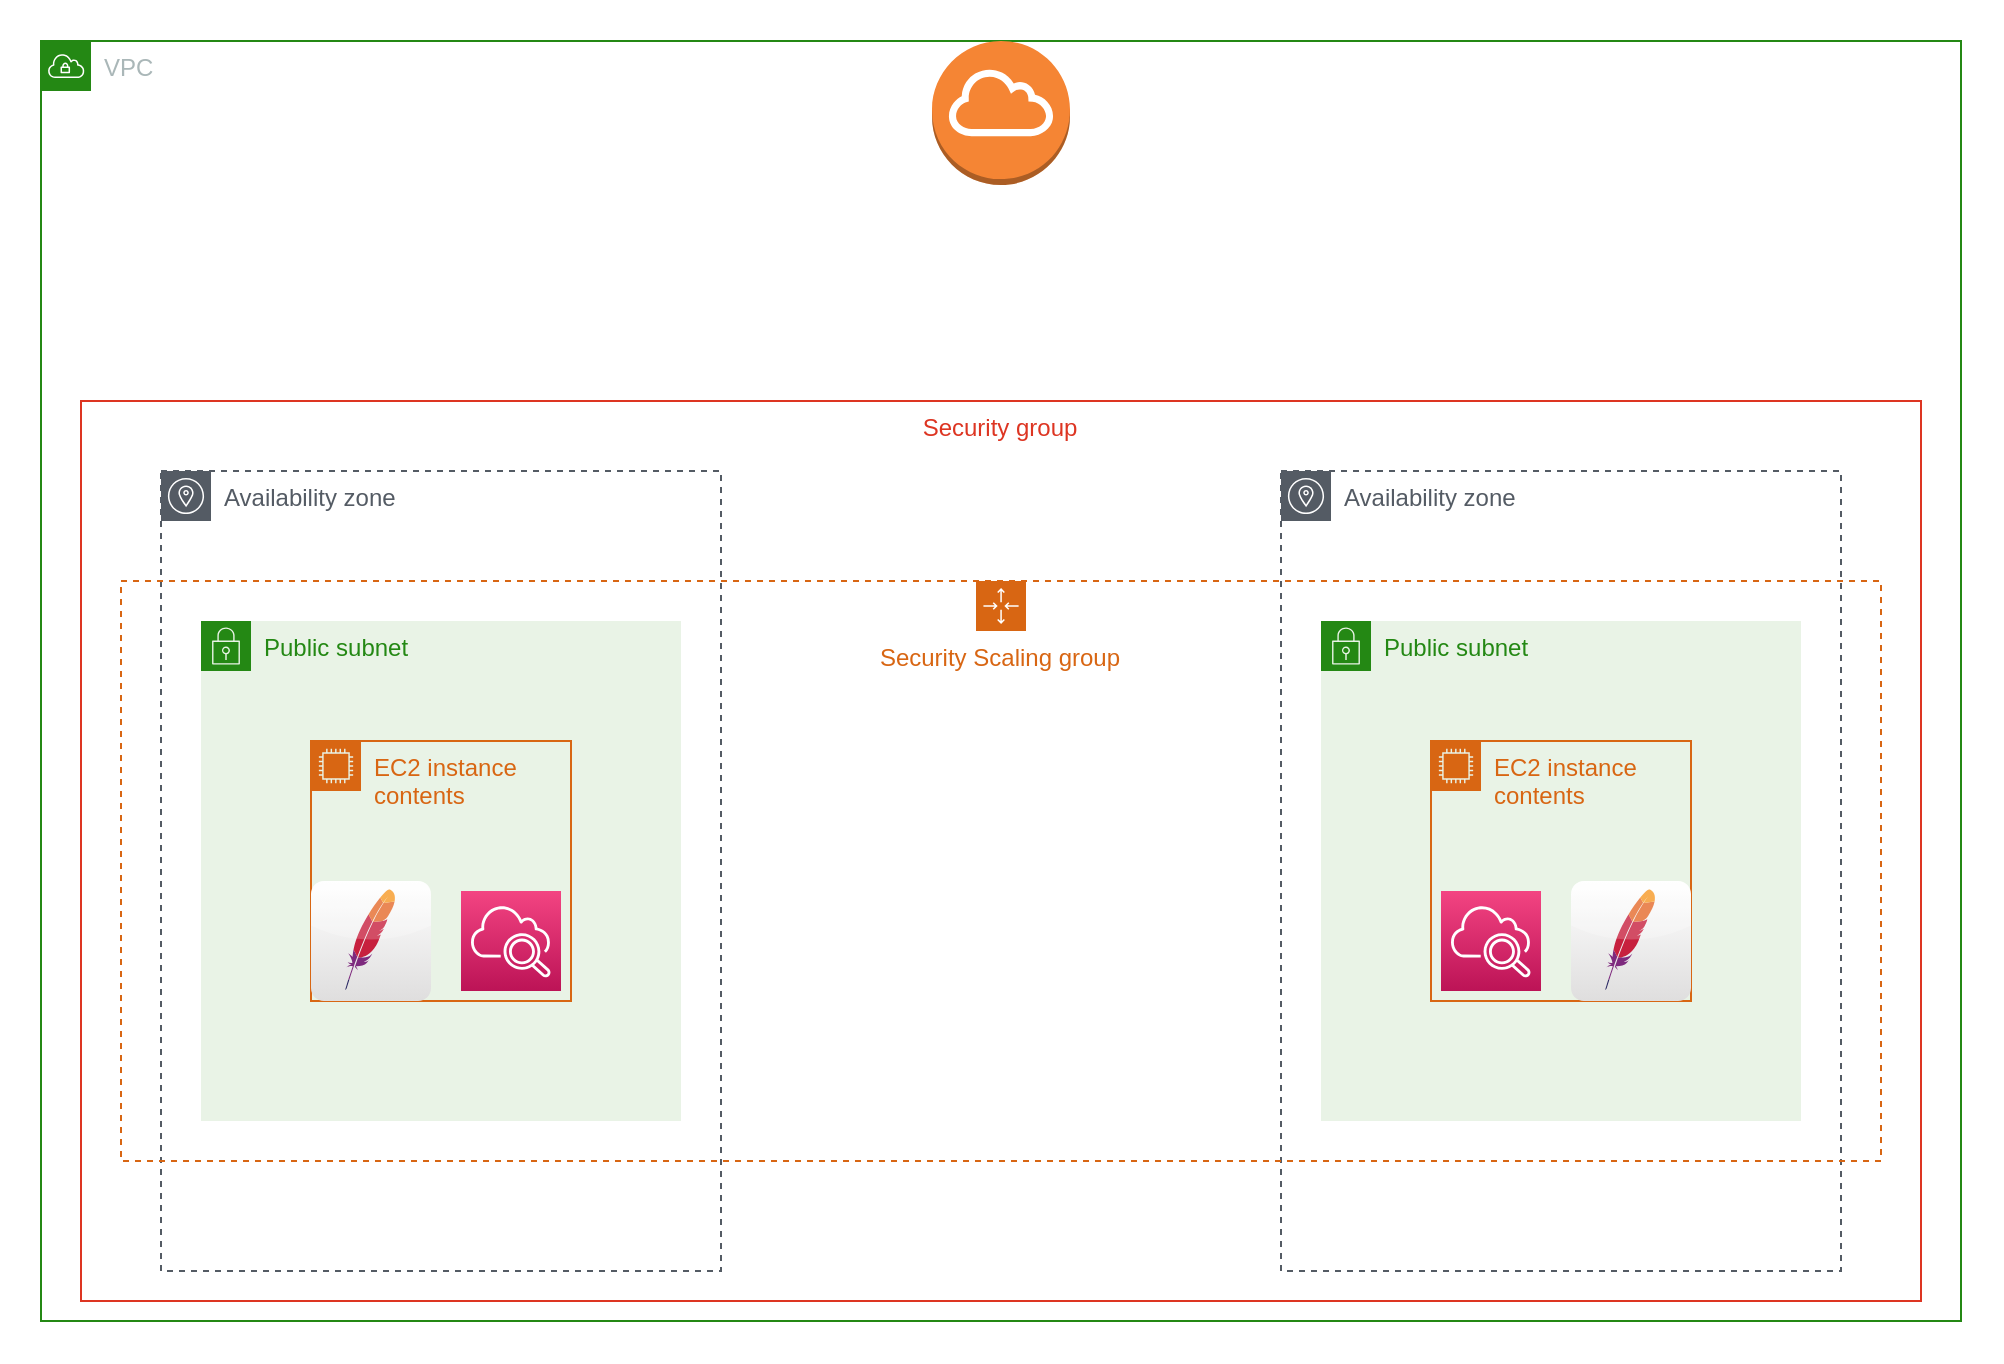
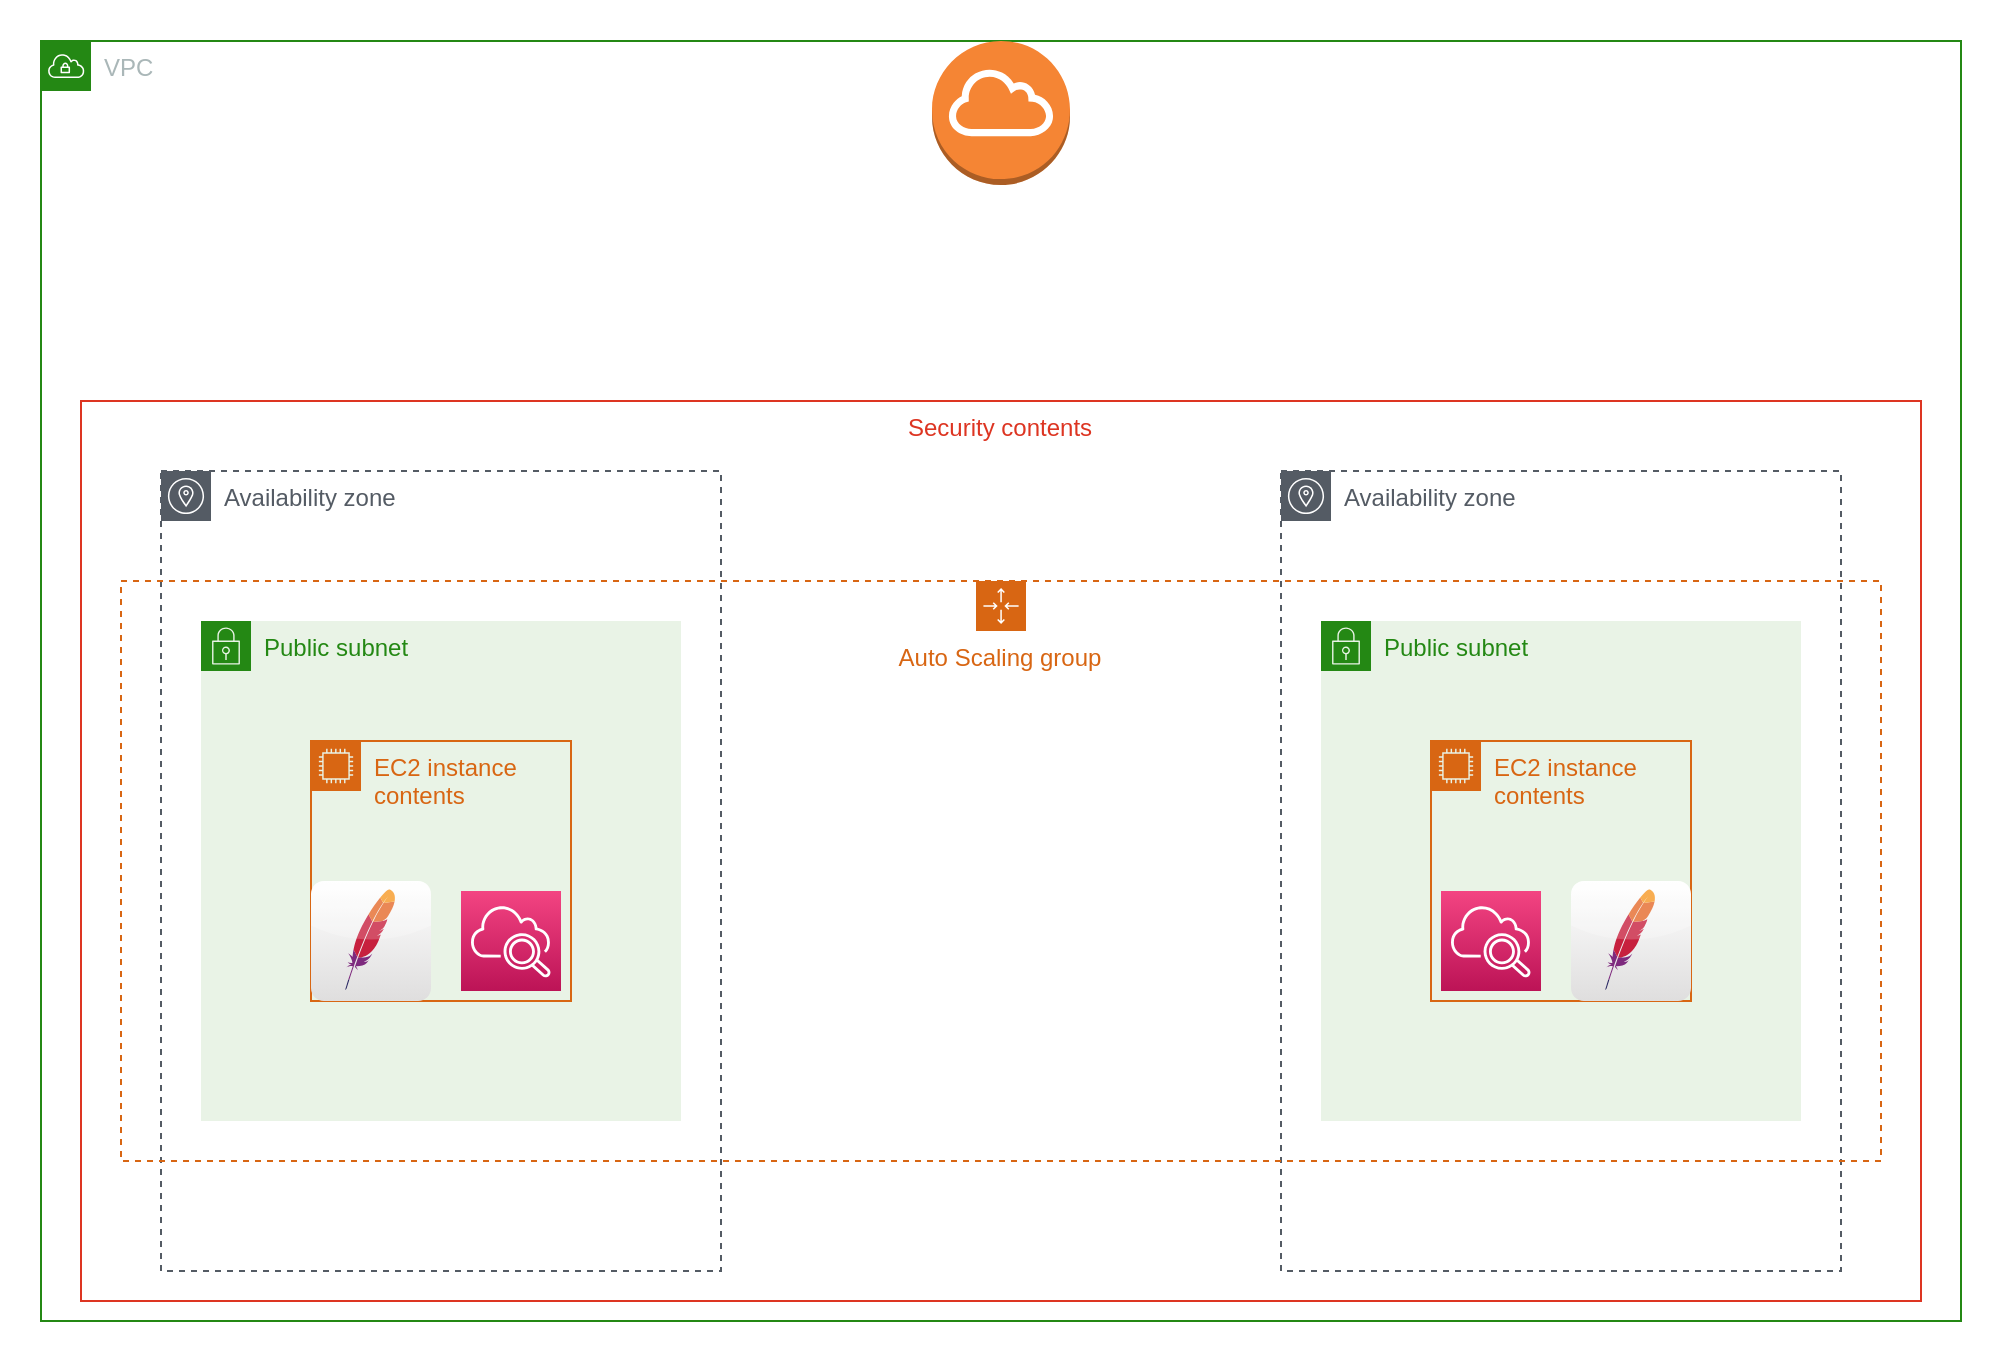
node "Security group": label "Security group" -> "Security contents"
node "Security Scaling group": label "Security Scaling group" -> "Auto Scaling group"
